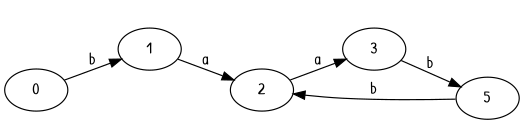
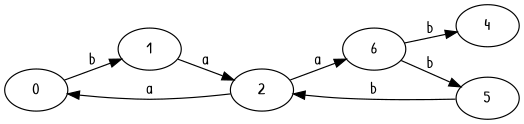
node "4": added
node "3": label "3" -> "6"
edge "2" -> "0": added, label "a"
